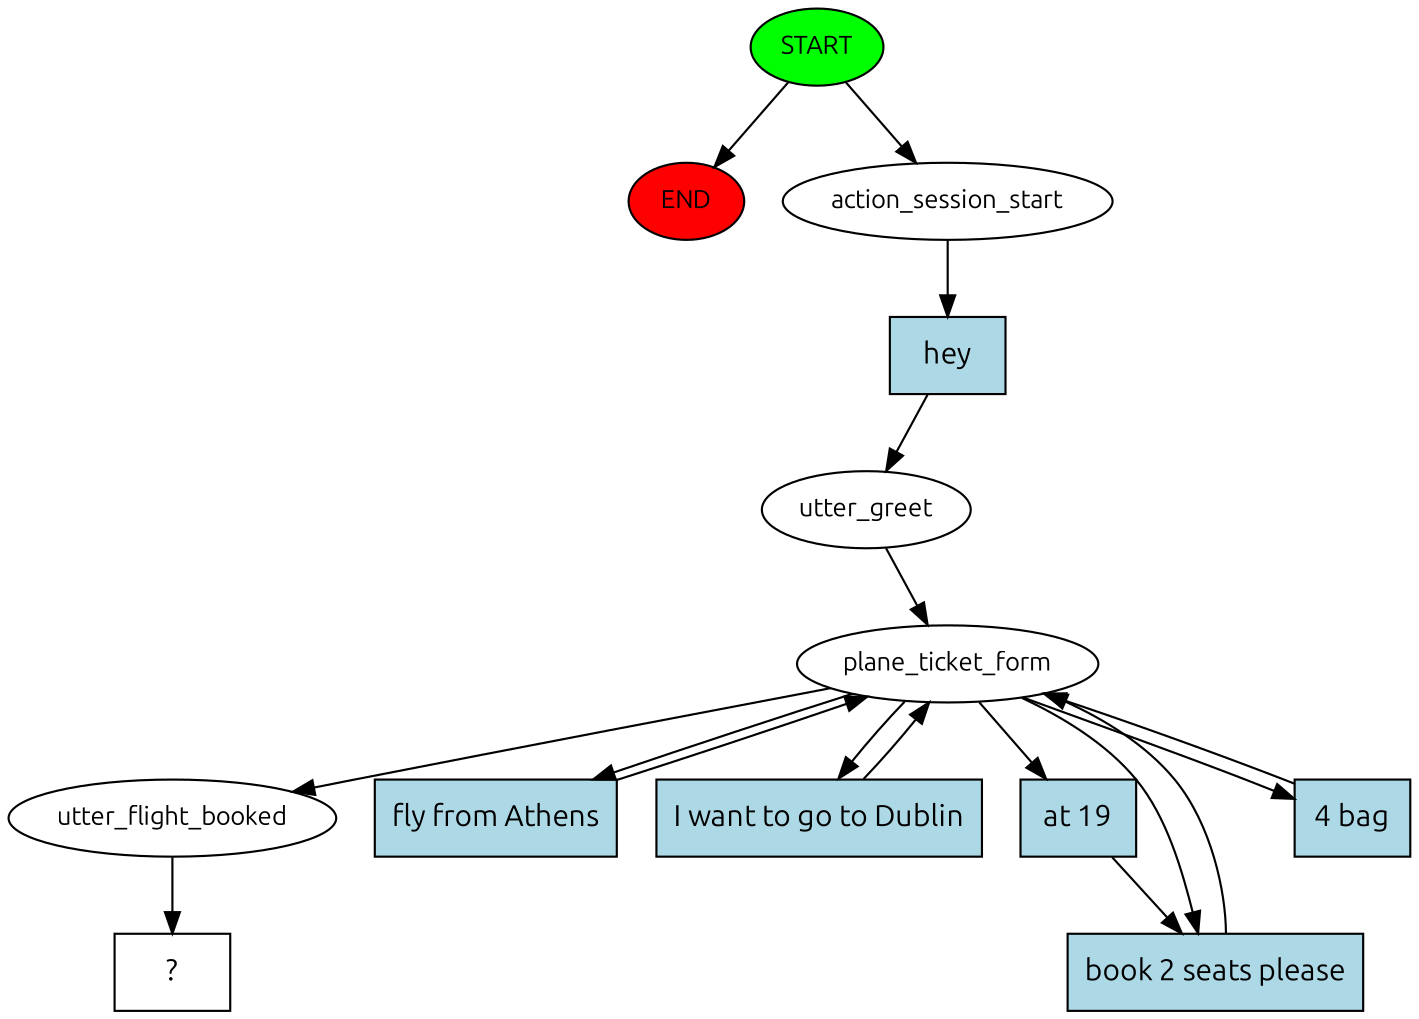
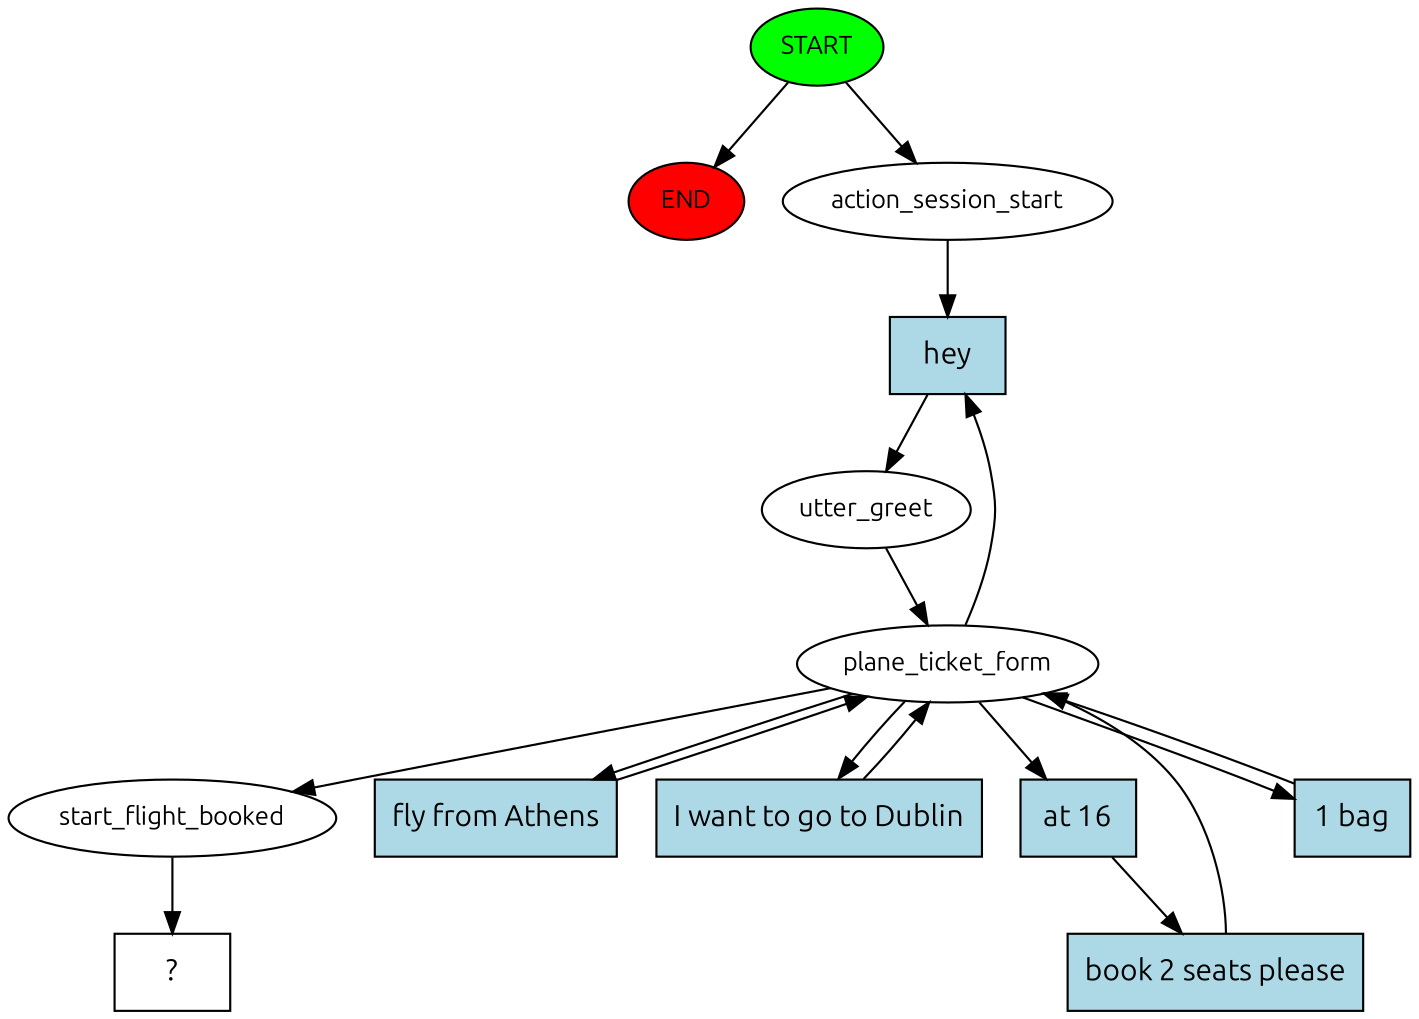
edge "plane_ticket_form" -> "book 2 seats please": now "plane_ticket_form" -> "hey"
node "utter_flight_booked": label "utter_flight_booked" -> "start_flight_booked"
node "at 19": label "at 19" -> "at 16"
node "4 bag": label "4 bag" -> "1 bag"
